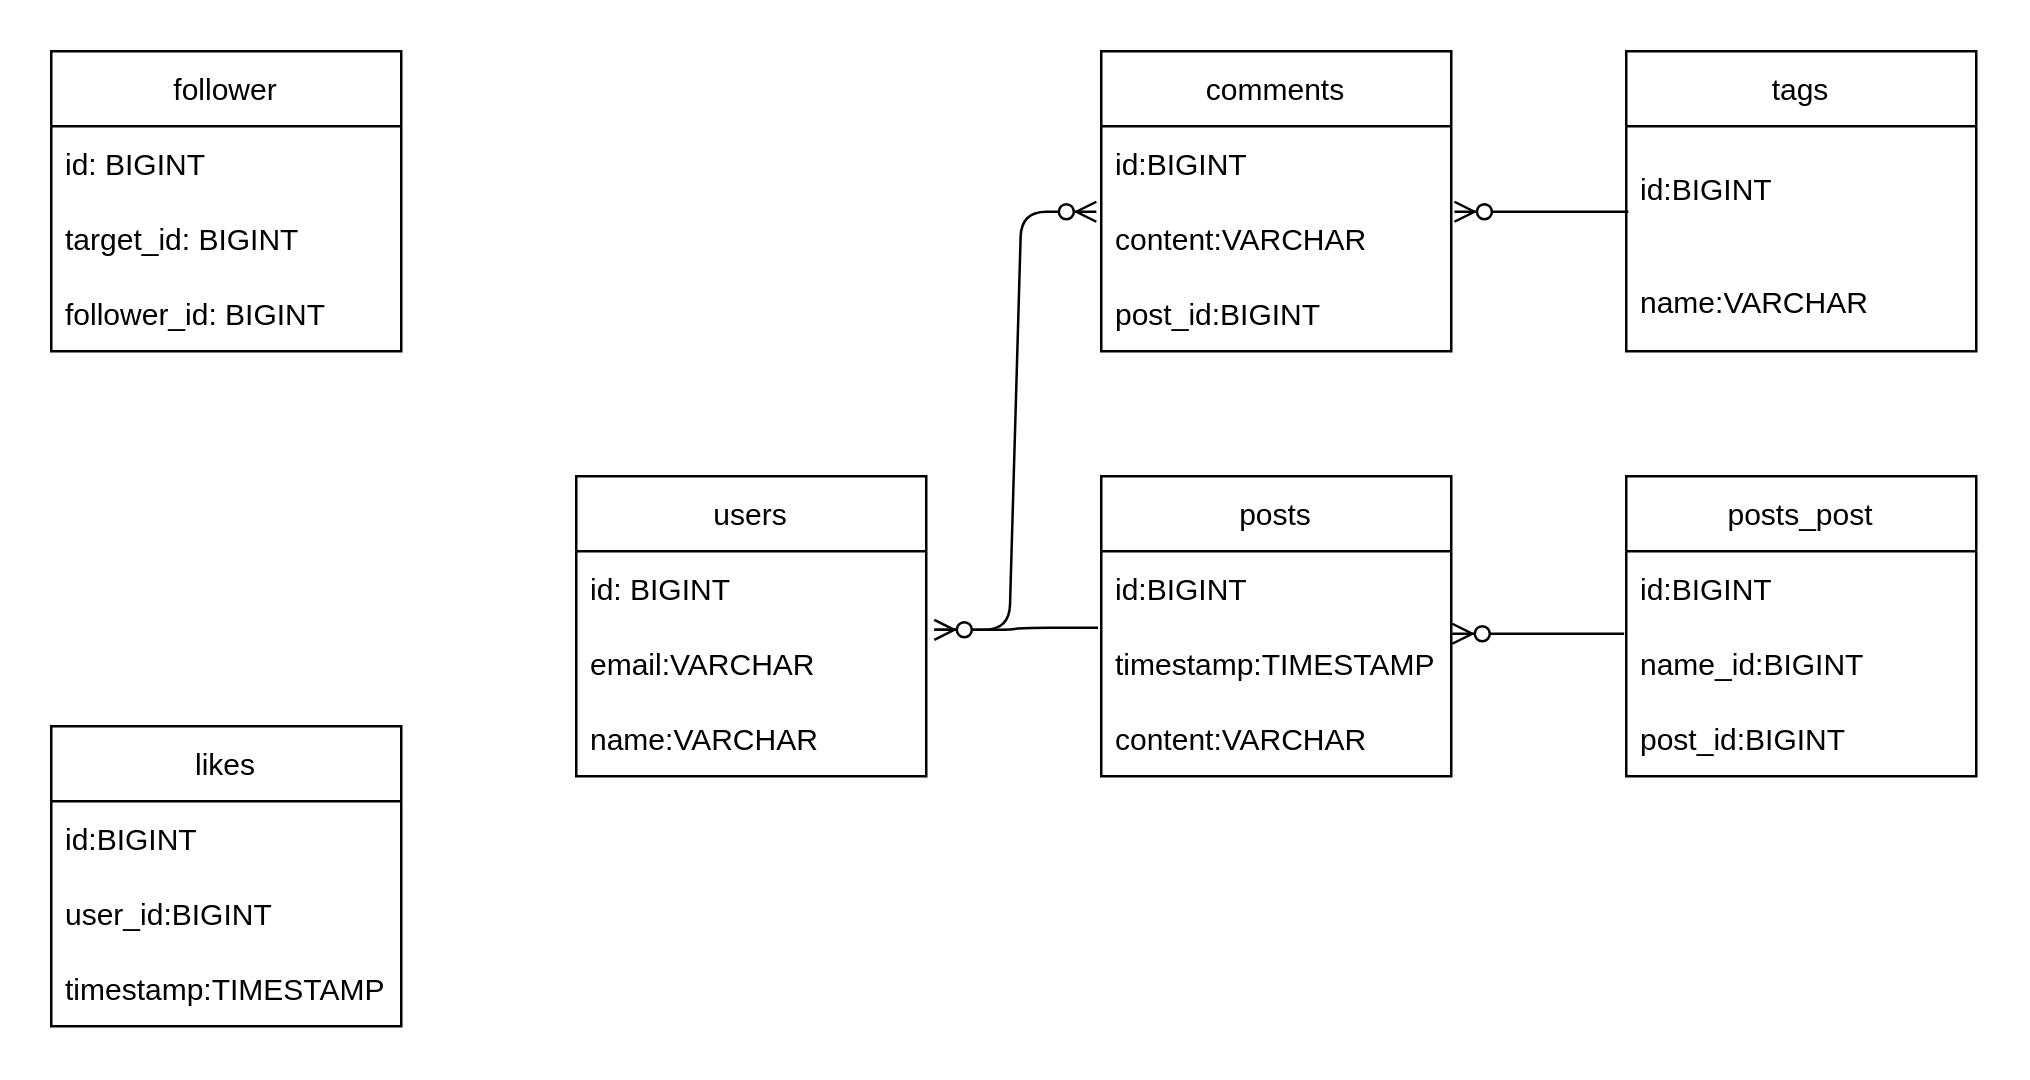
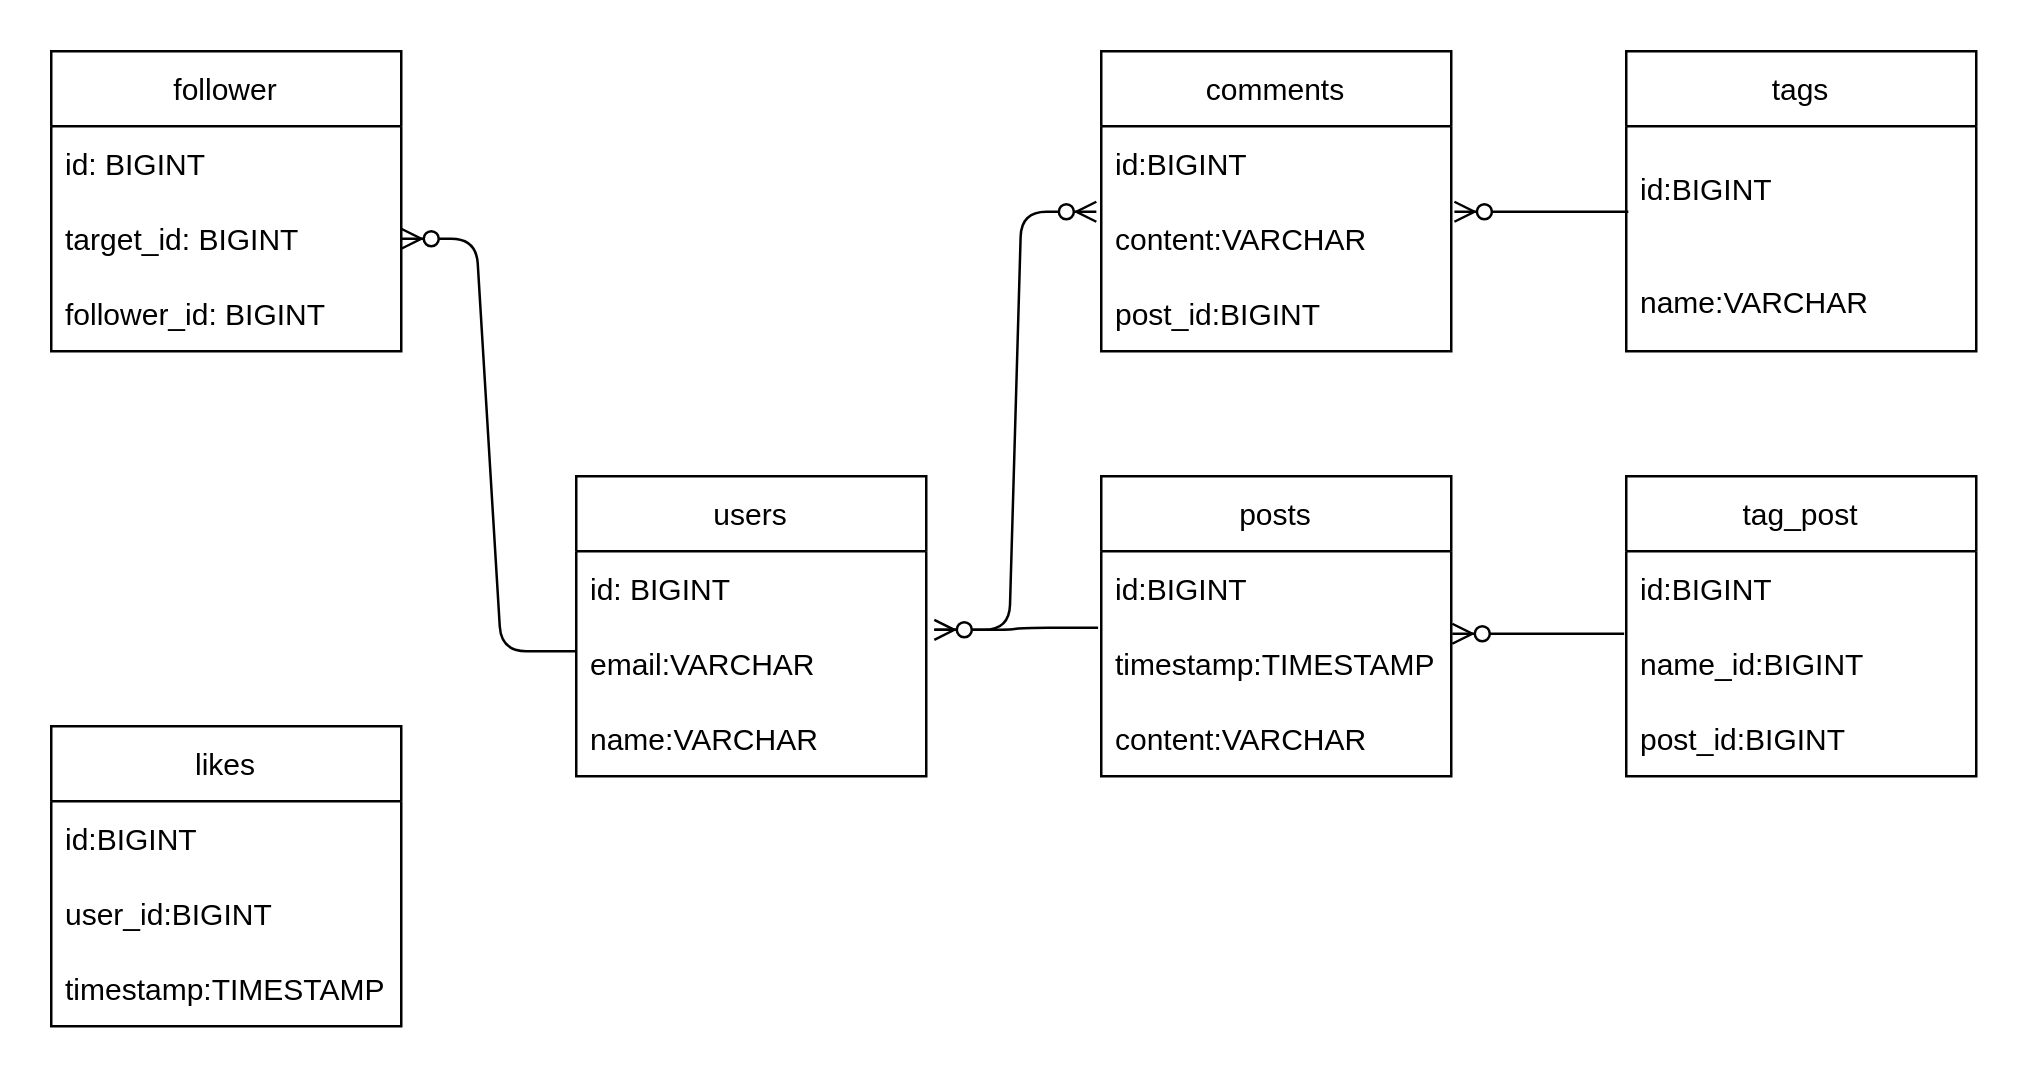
edge "email:VARCHAR" -> "target_id: BIGINT": added
node "posts_post": label "posts_post" -> "tag_post"
